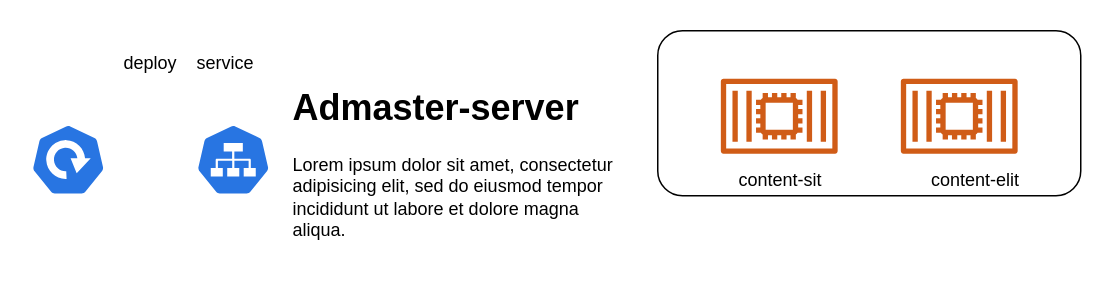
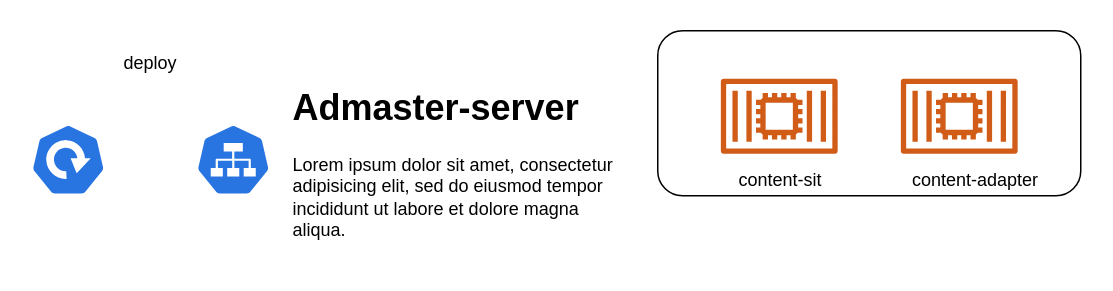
node "service": removed
node "content-elit": label "content-elit" -> "content-adapter"
